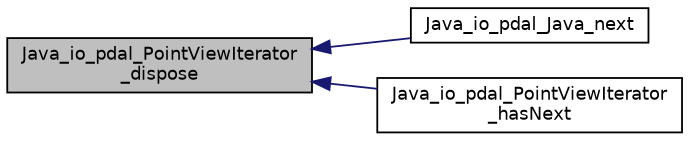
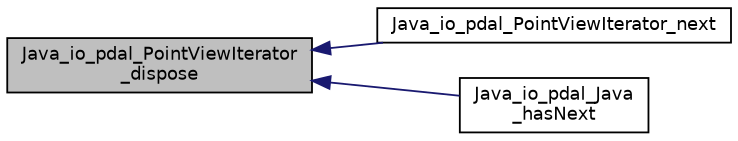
node "Java_io_pdal_Java_next": label "Java_io_pdal_Java_next" -> "Java_io_pdal_PointViewIterator_next"
node "Java_io_pdal_PointViewIterator _hasNext": label "Java_io_pdal_PointViewIterator _hasNext" -> "Java_io_pdal_Java _hasNext"
